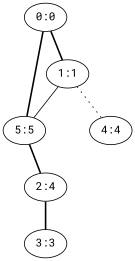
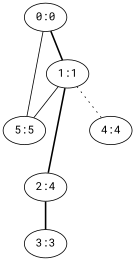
edge "0:0" -- "5:5": style bold -> solid
edge "5:5" -- "2:4": now "1:1" -- "2:4"
